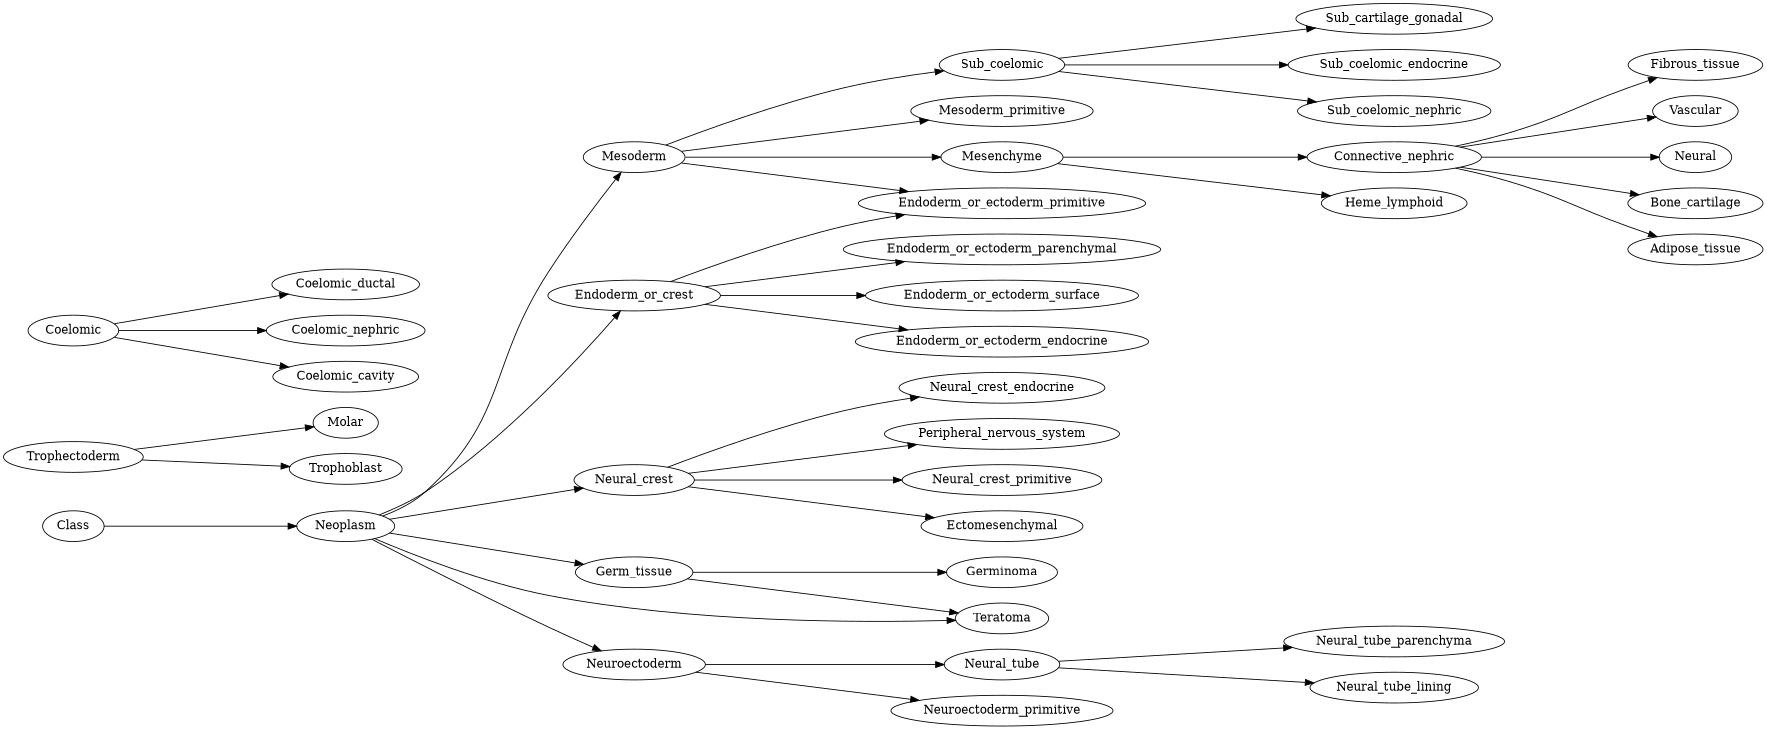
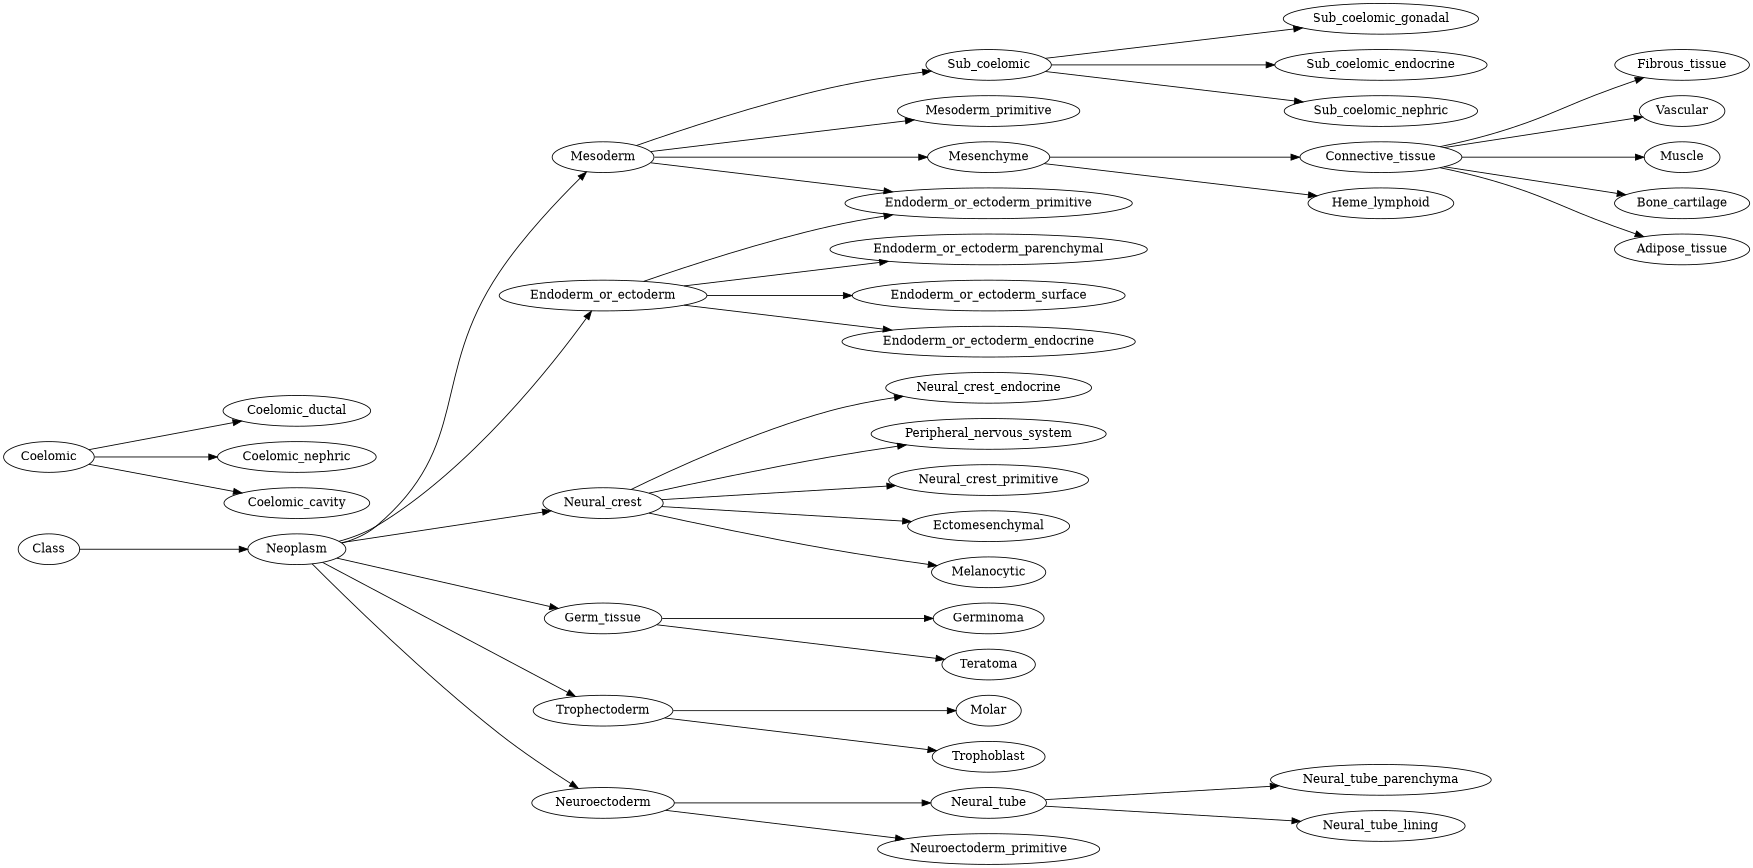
node "Sub_cartilage_gonadal": label "Sub_cartilage_gonadal" -> "Sub_coelomic_gonadal"
node "Connective_nephric": label "Connective_nephric" -> "Connective_tissue"
node "Neural": label "Neural" -> "Muscle"
node "Endoderm_or_crest": label "Endoderm_or_crest" -> "Endoderm_or_ectoderm"
node "Melanocytic": added
edge "Neoplasm" -> "Teratoma": now "Neoplasm" -> "Trophectoderm"
